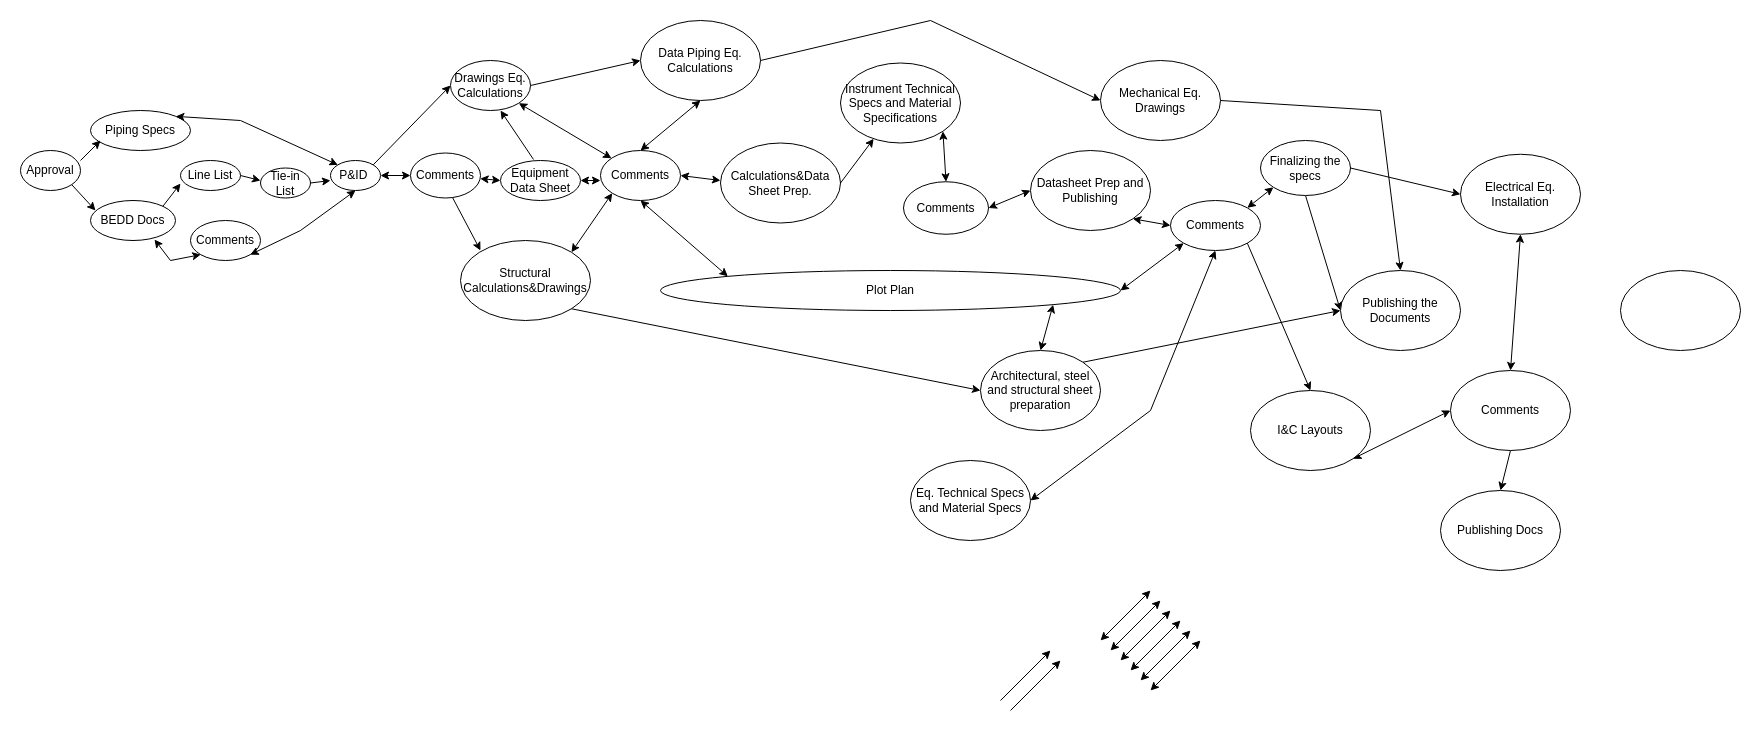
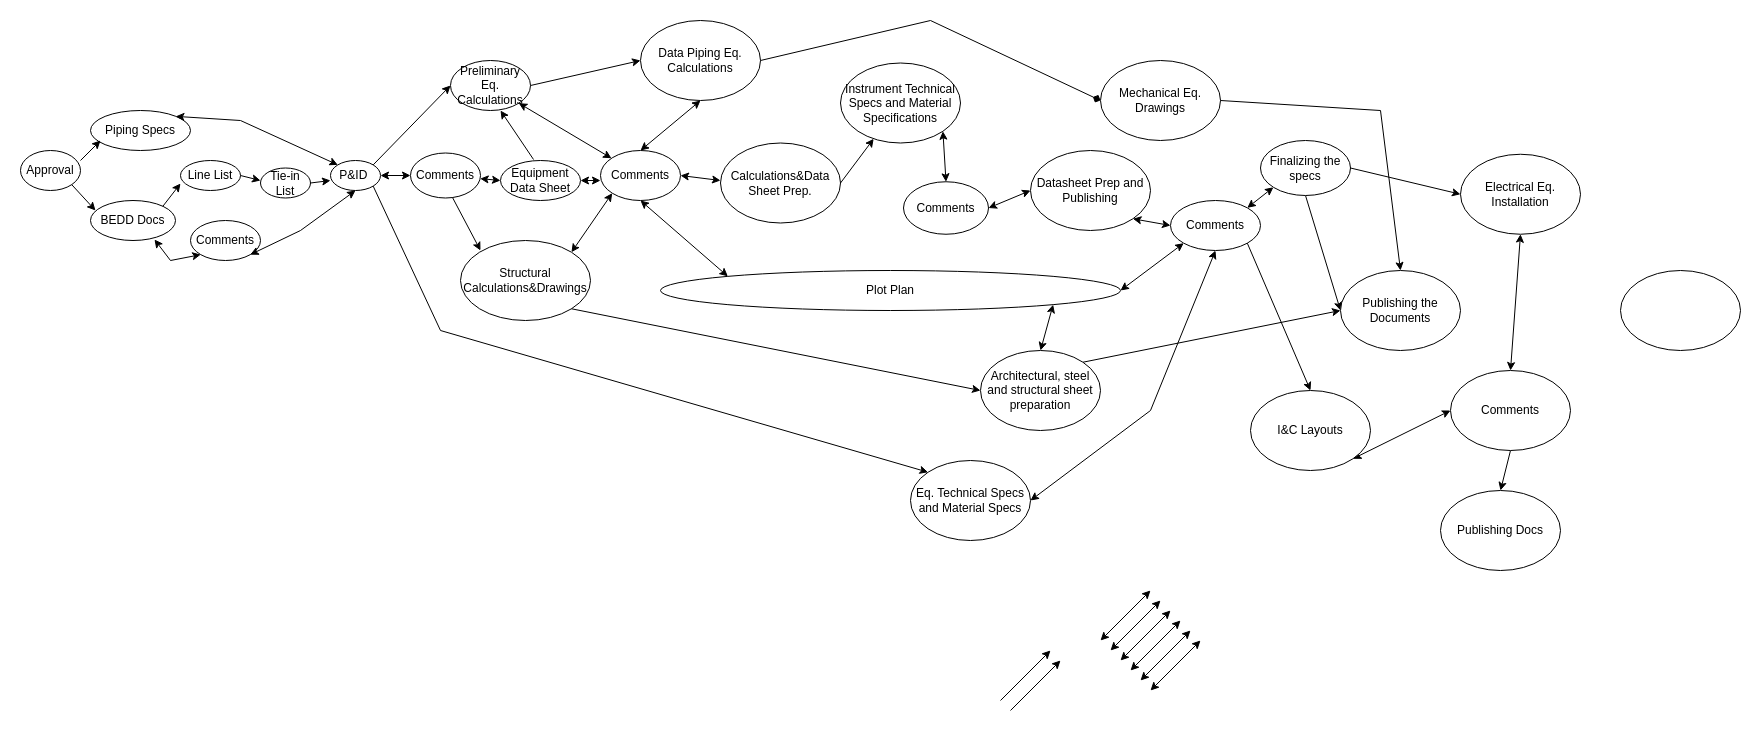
node "Drawings Eq. Calculations": label "Drawings Eq. Calculations" -> "Preliminary Eq. Calculations"
edge "Data Piping Eq. Calculations" -> "Mechanical Eq. Drawings": arrowhead classic -> diamond
edge "P&ID" -> "Eq. Technical Specs and Material Specs": added
